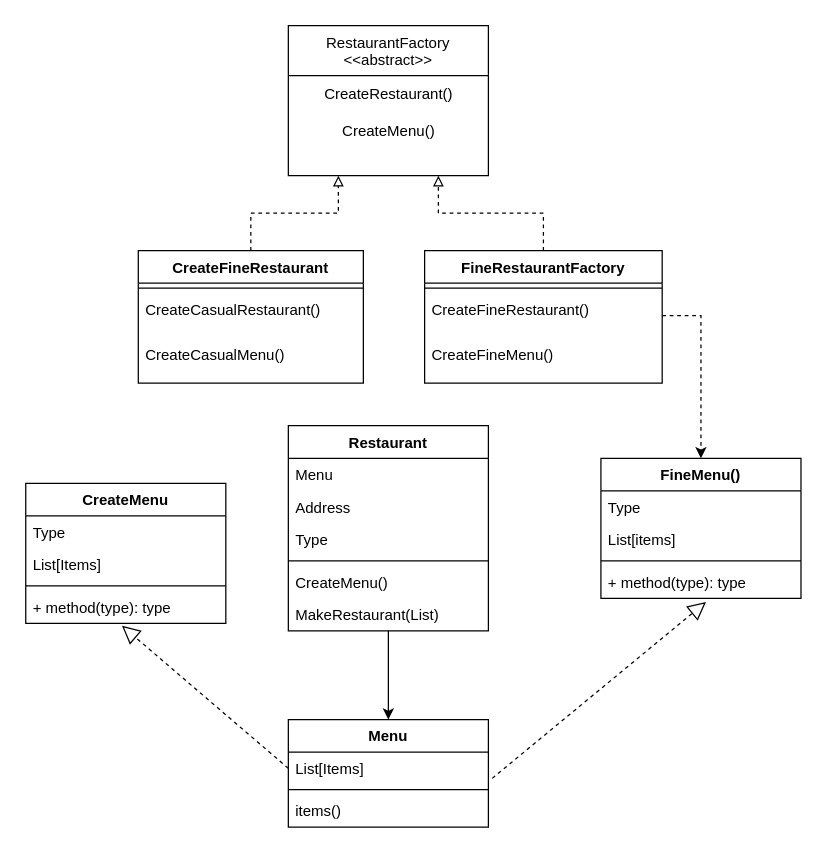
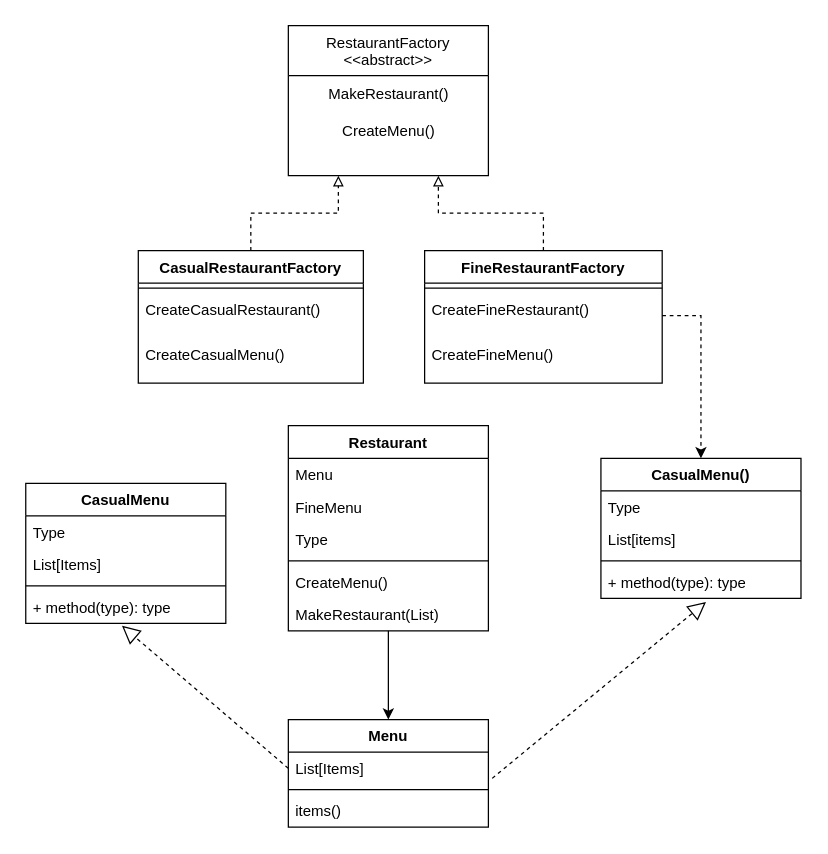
node "CreateRestaurant()": label "CreateRestaurant()" -> "MakeRestaurant()"
node "CreateFineRestaurant": label "CreateFineRestaurant" -> "CasualRestaurantFactory"
node "FineMenu()": label "FineMenu()" -> "CasualMenu()"
node "CreateMenu": label "CreateMenu" -> "CasualMenu"
node "Address": label "Address" -> "FineMenu"
